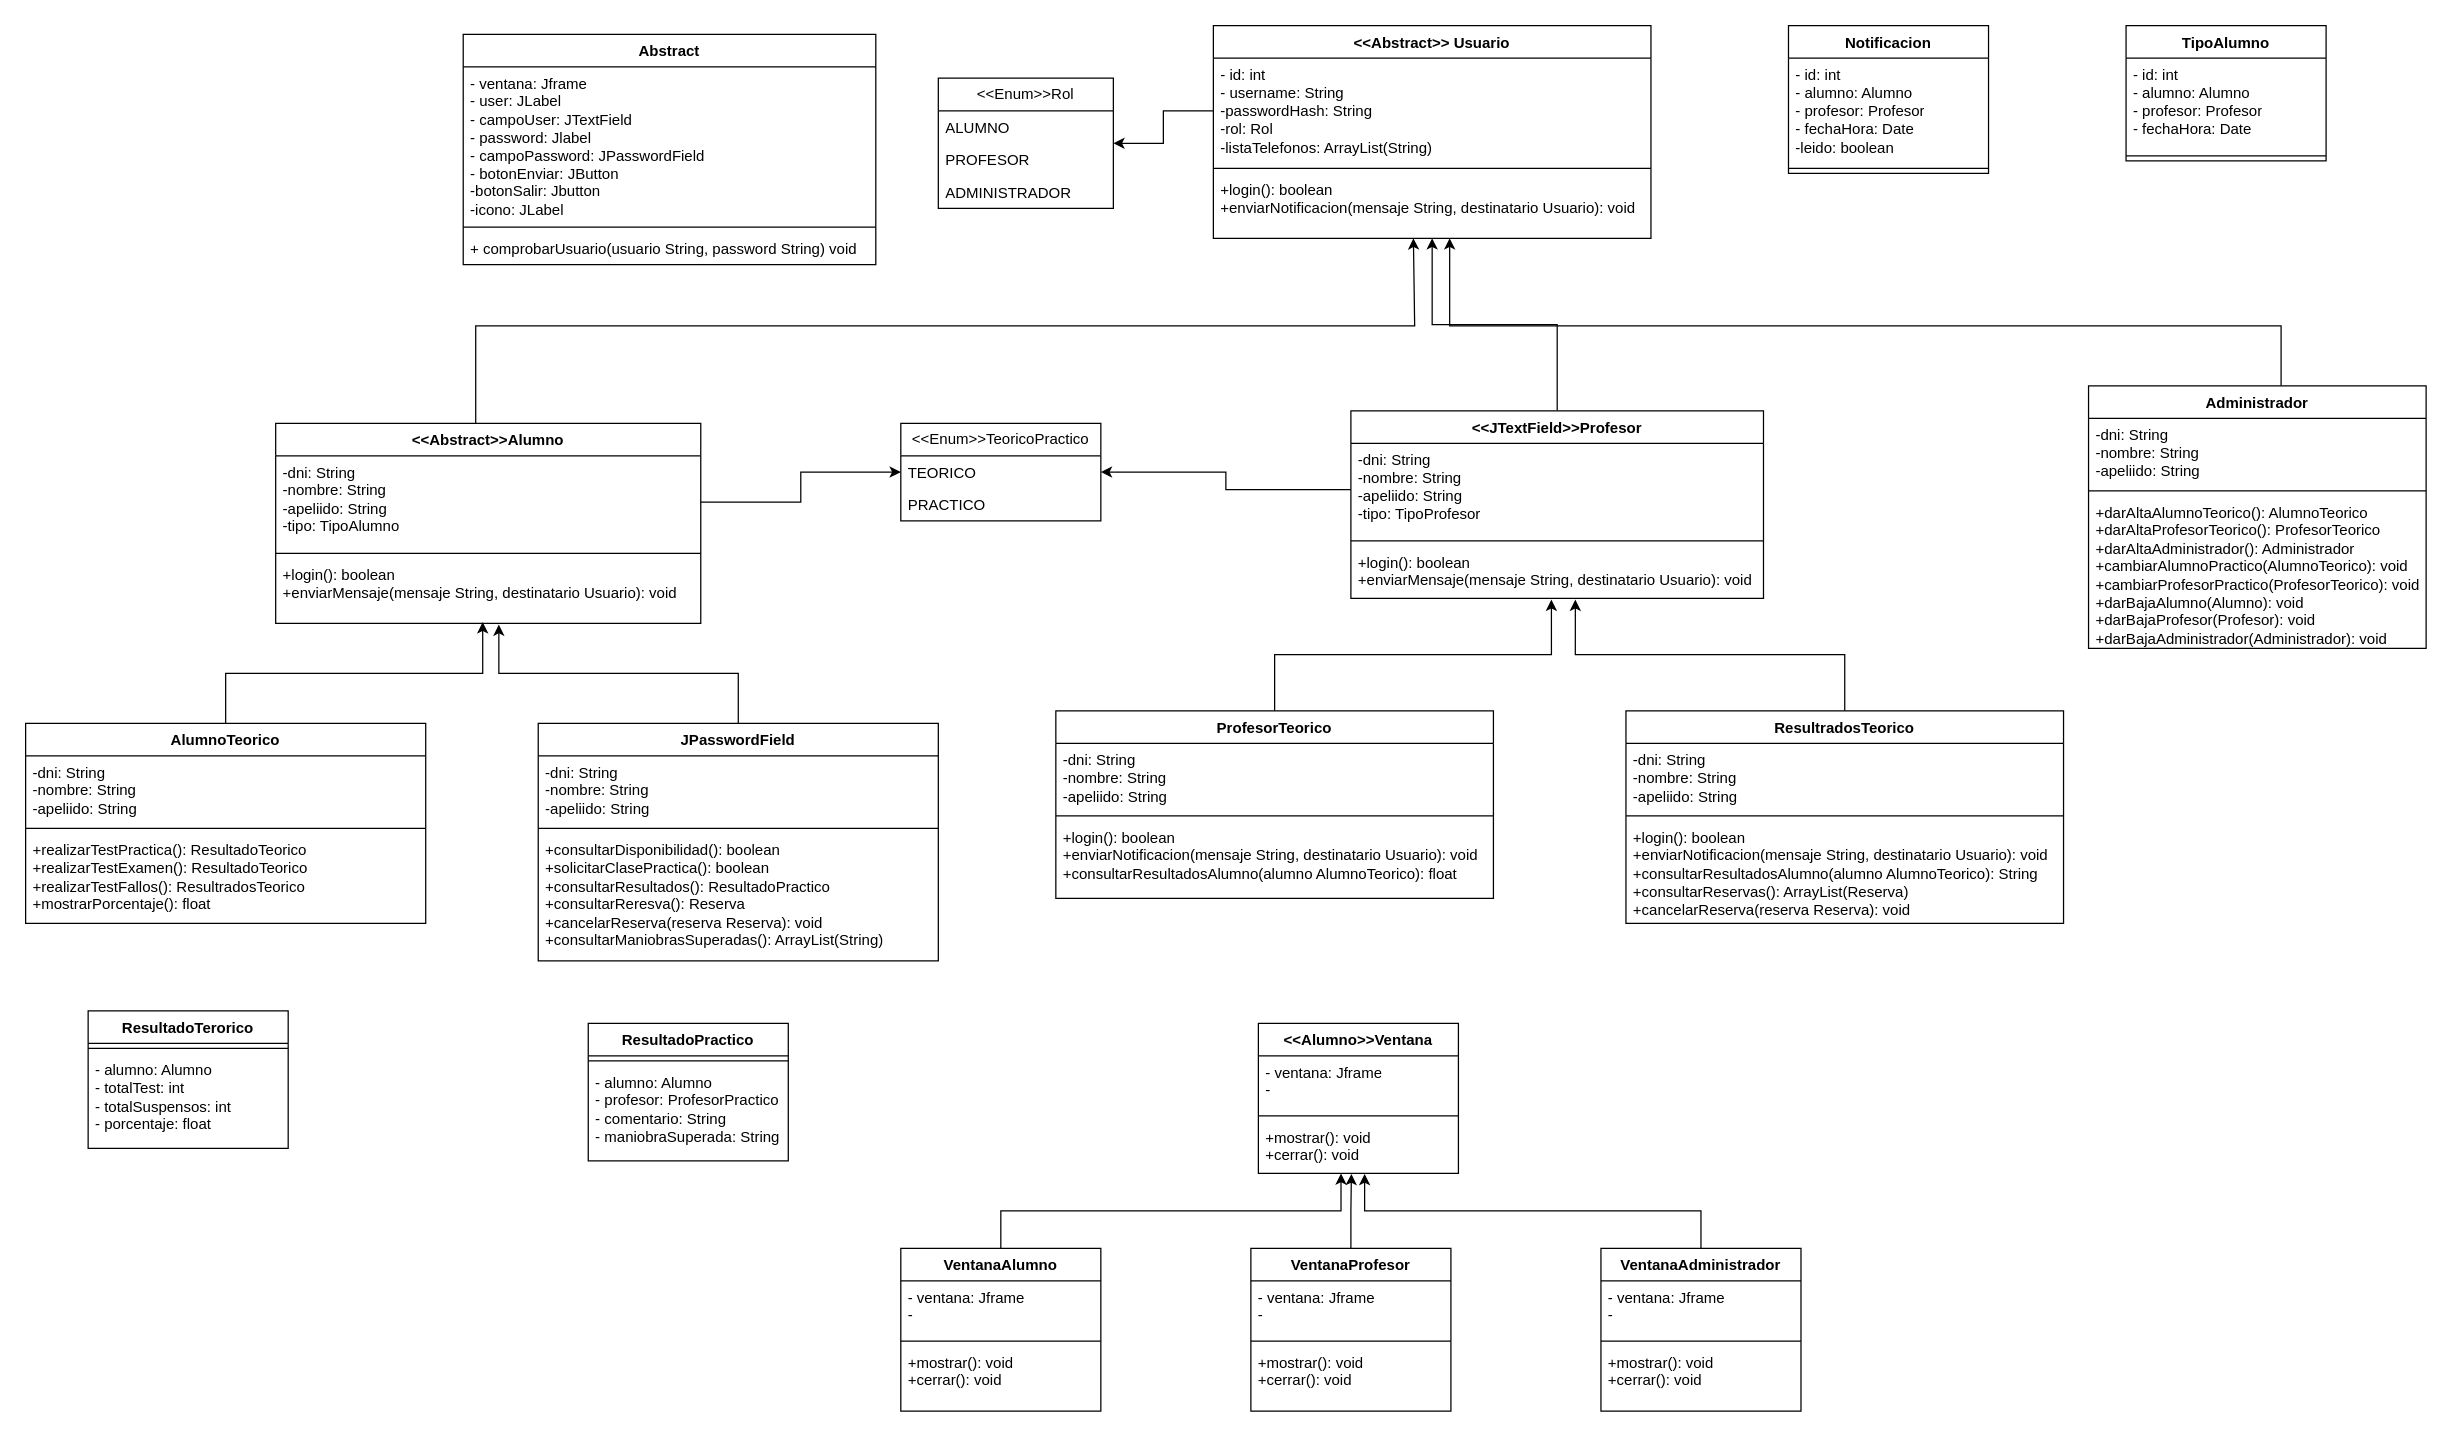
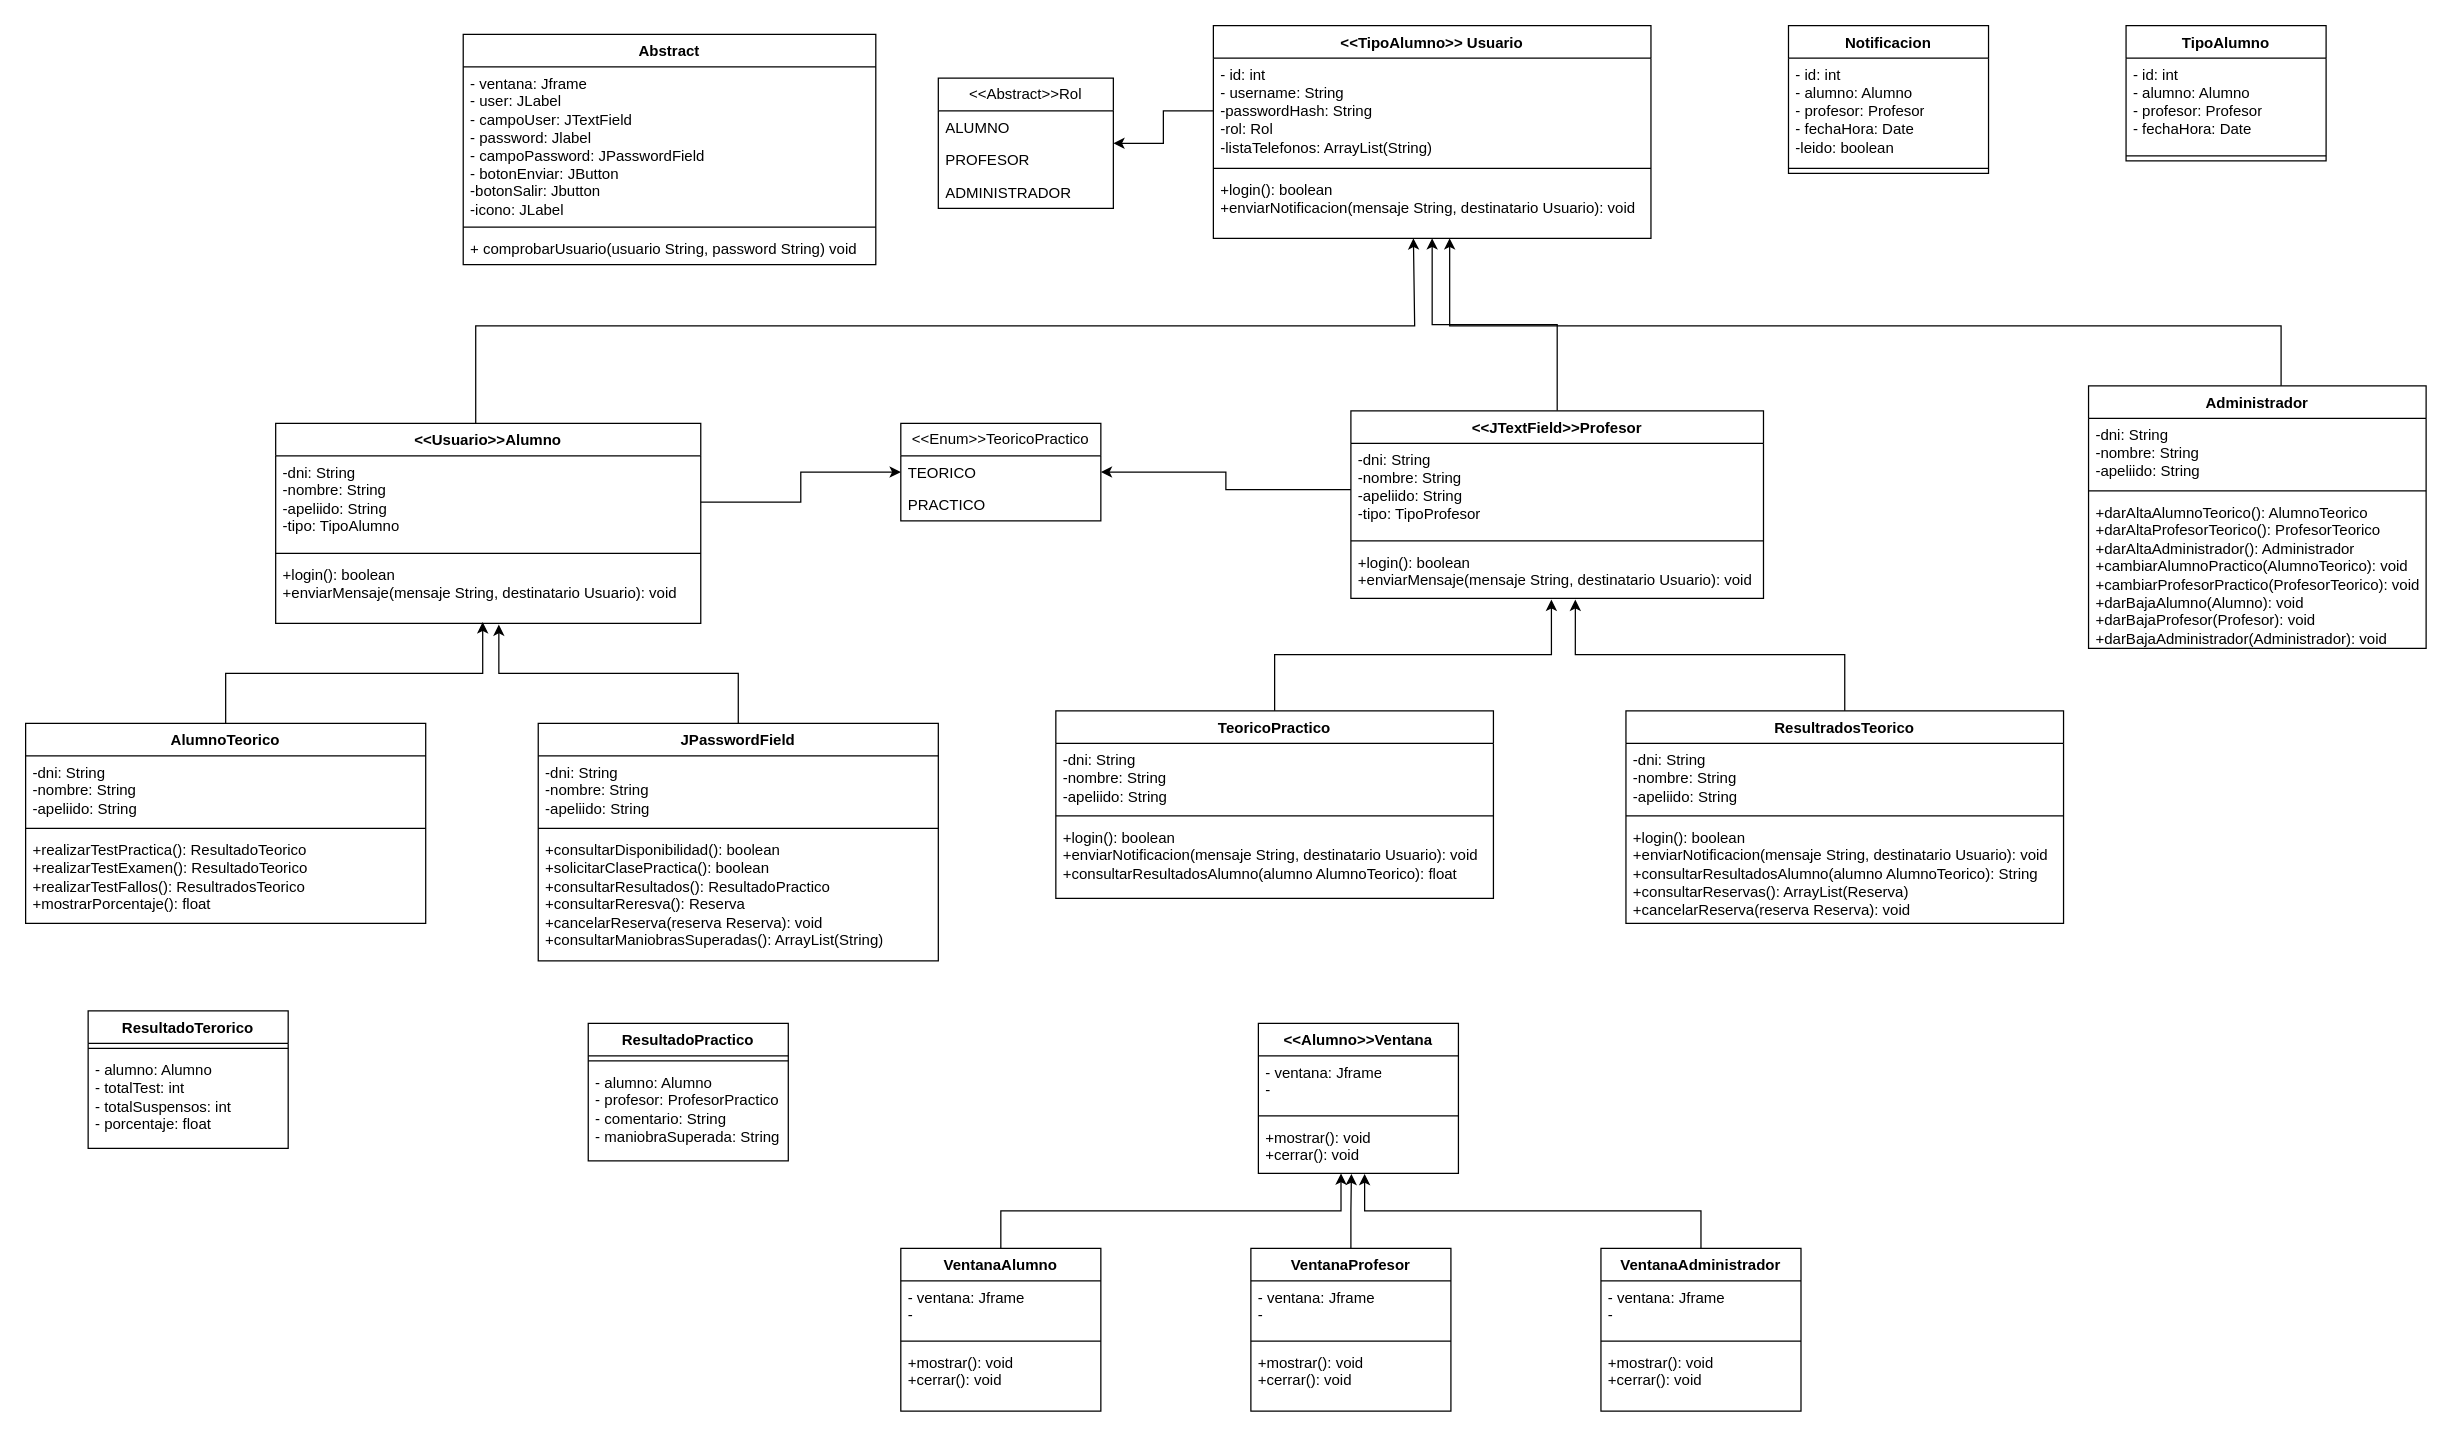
node "<<Abstract>> Usuario": label "<<Abstract>> Usuario" -> "<<TipoAlumno>> Usuario"
node "<<Enum>>Rol": label "<<Enum>>Rol" -> "<<Abstract>>Rol"
node "<<Abstract>>Alumno": label "<<Abstract>>Alumno" -> "<<Usuario>>Alumno"
node "ProfesorTeorico": label "ProfesorTeorico" -> "TeoricoPractico"
